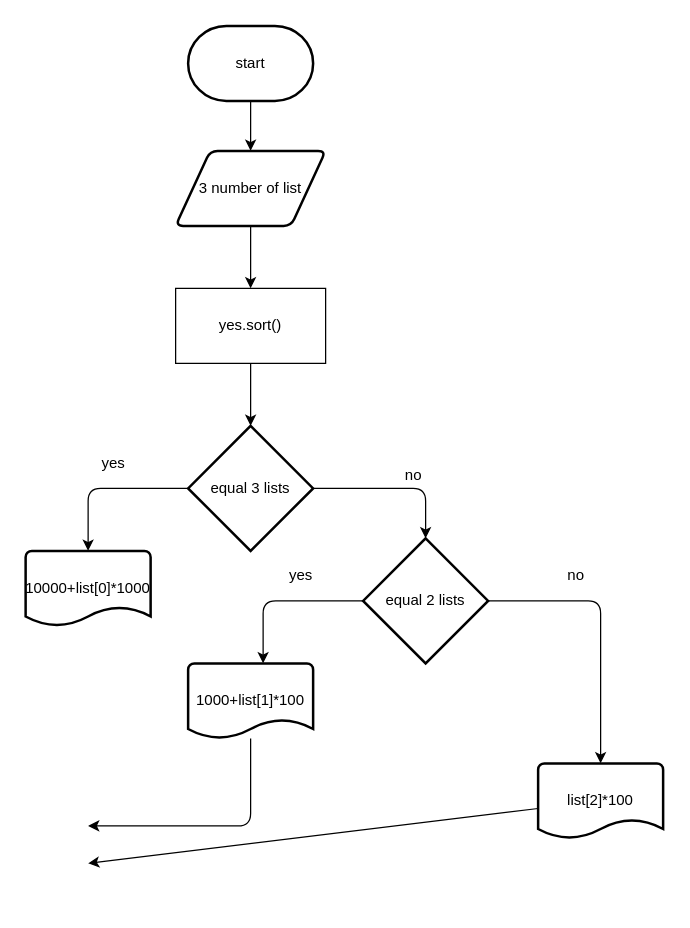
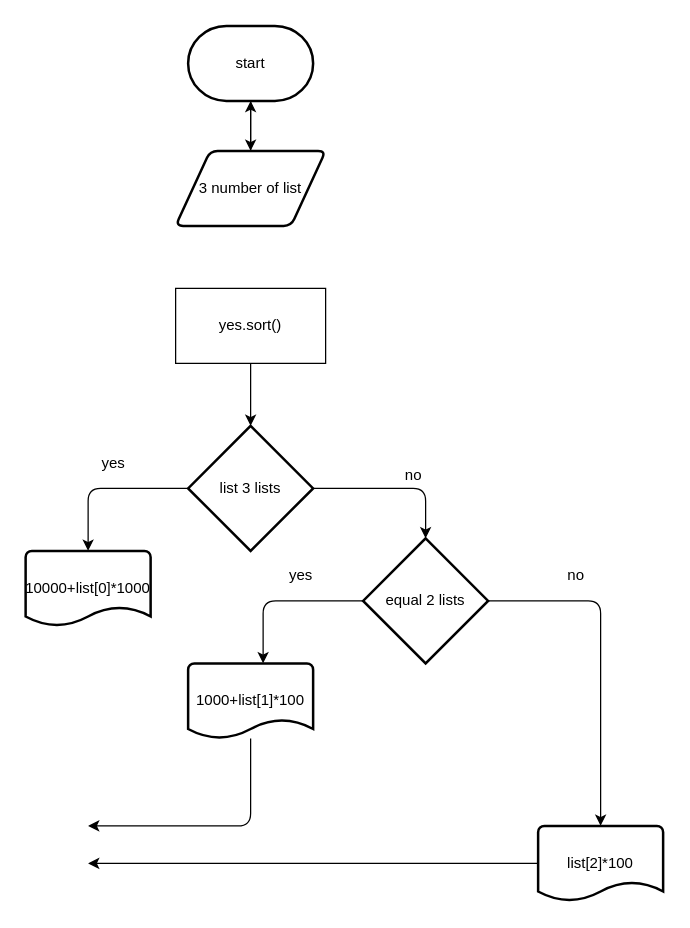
edge "3 number of list" -> "yes.sort()": now "3 number of list" -> "start"
node "equal 3 lists": label "equal 3 lists" -> "list 3 lists"
node "list[2]*100": moved (601, 801) -> (601, 863)
